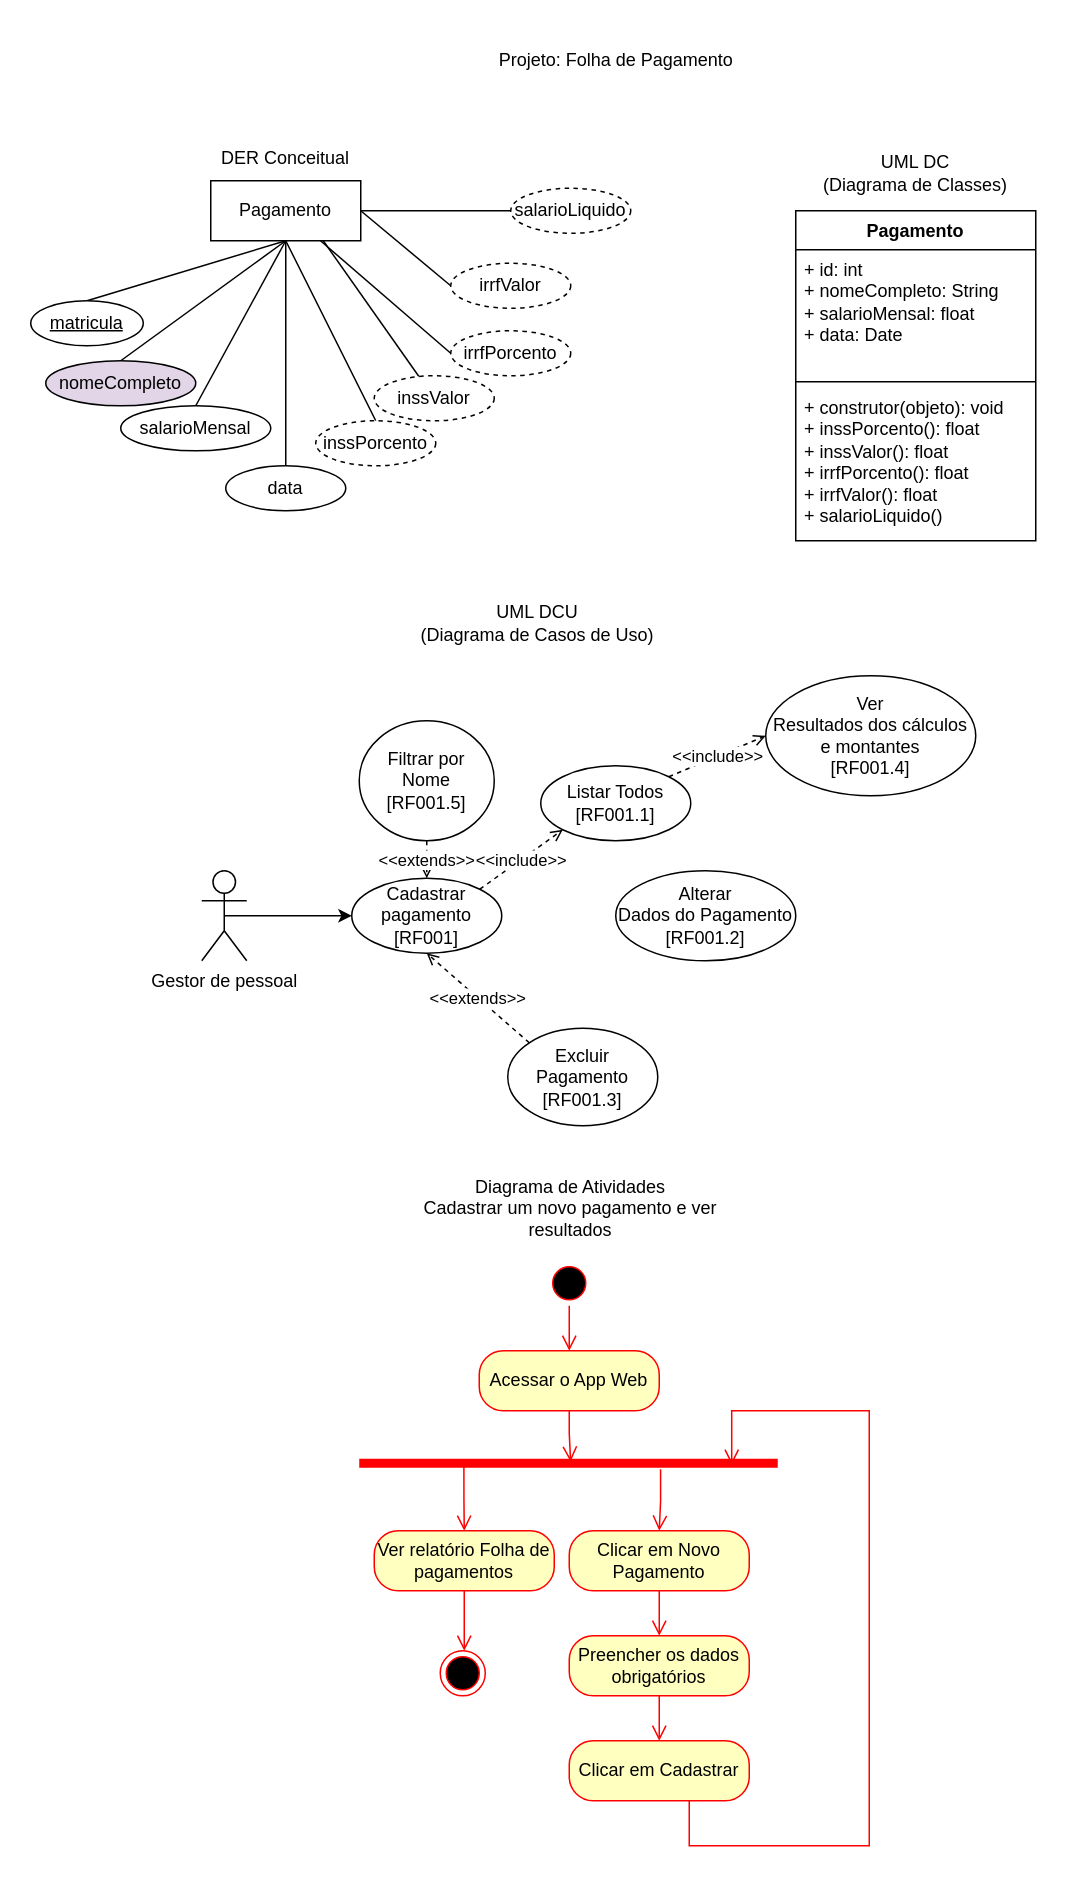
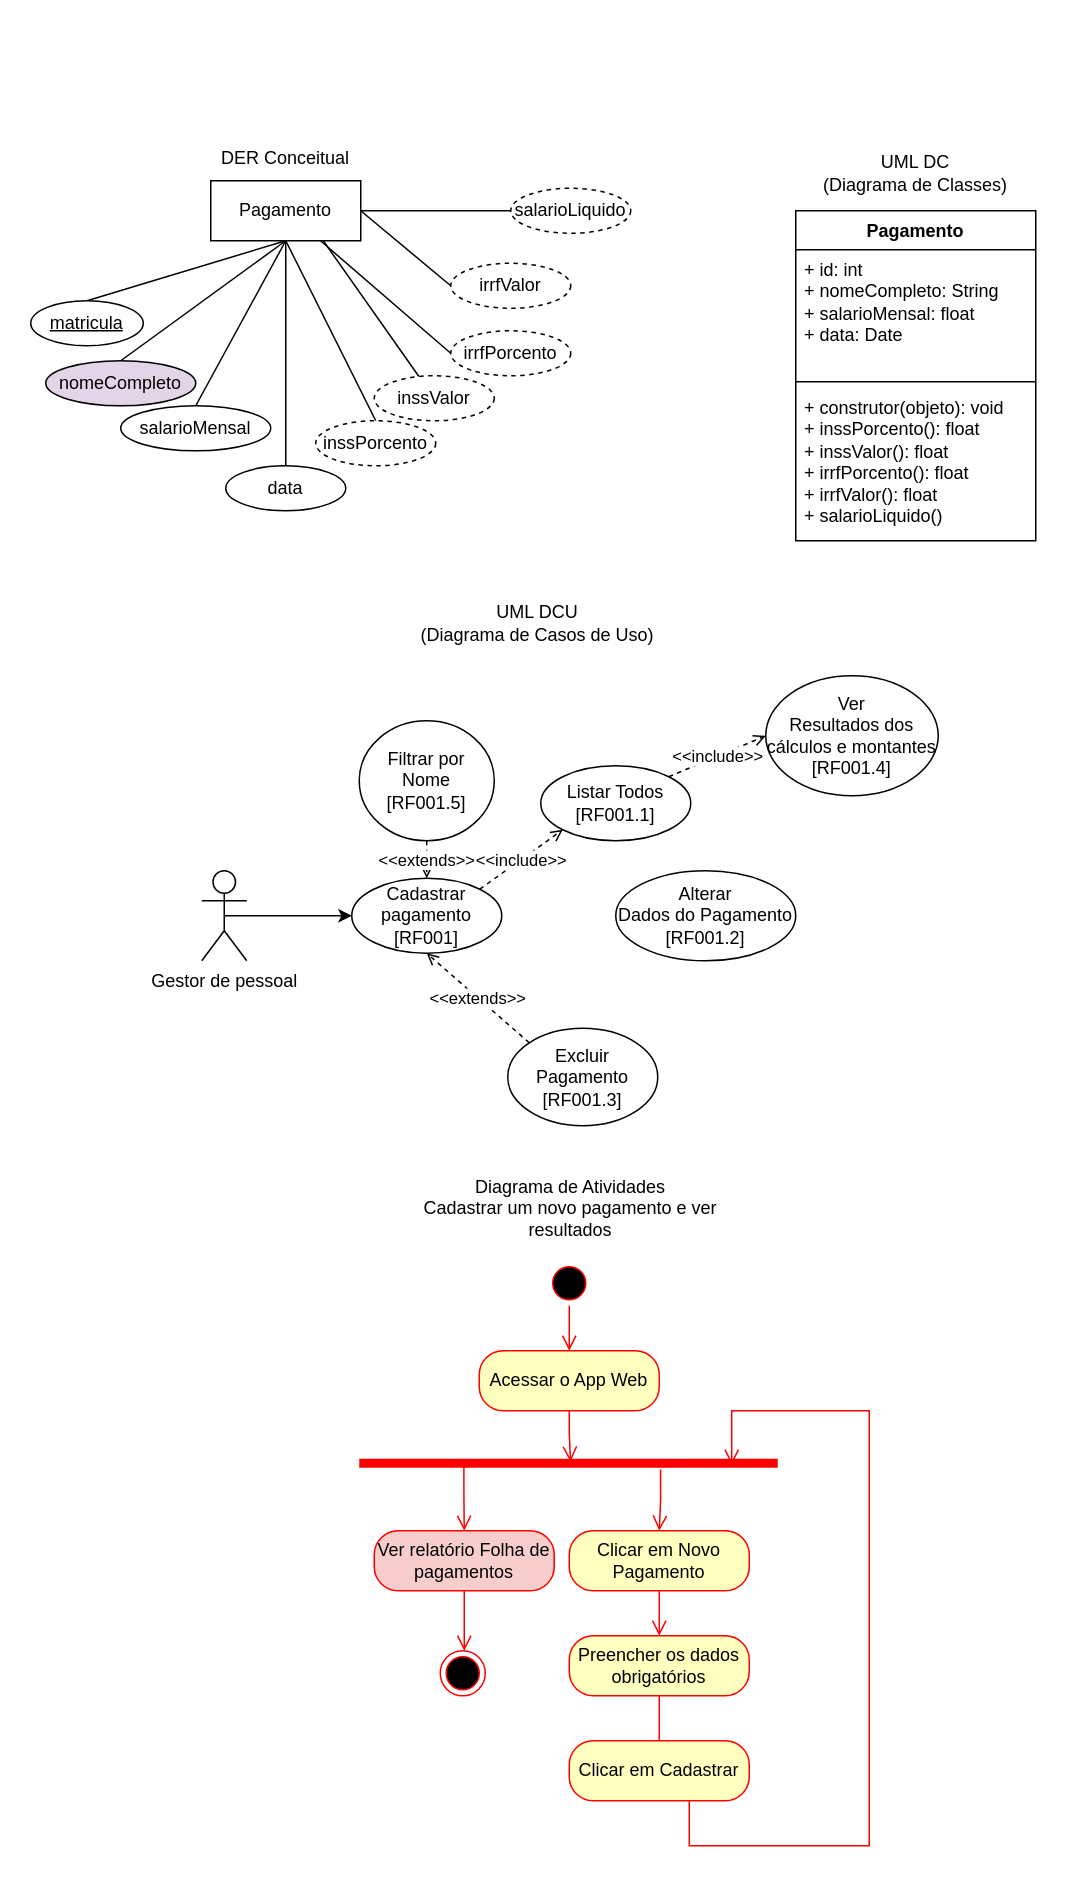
node "Projeto: Folha de Pagamento": removed
node "Ver Resultados dos cálculos e montantes [RF001.4]": size 210x120 -> 173x120
node "Ver relatório Folha de pagamentos": fillcolor #ffffc0 -> #f8cecc
edge "Preencher os dados obrigatórios" -> "Clicar em Cadastrar": arrowhead open -> none
